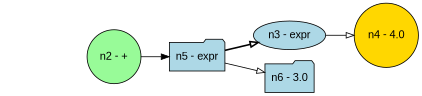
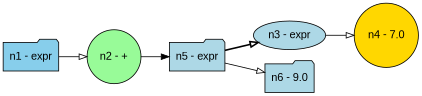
node "n4 - 4.0": label "n4 - 4.0" -> "n4 - 7.0"
node "n1 - expr": added
node "n6 - 3.0": label "n6 - 3.0" -> "n6 - 9.0"
